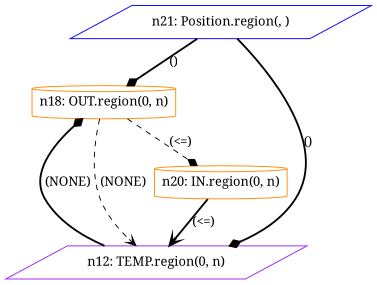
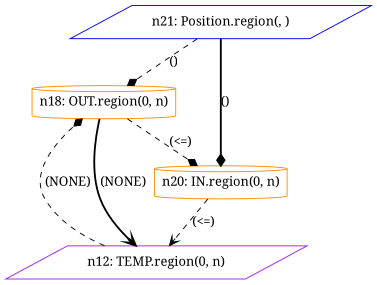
edge "n21: Position.region(, )" -> "n18: OUT.region(0, n)": style bold -> dashed
edge "n21: Position.region(, )" -> "n12: TEMP.region(0, n)": now "n21: Position.region(, )" -> "n20: IN.region(0, n)"
edge "n18: OUT.region(0, n)" -> "n12: TEMP.region(0, n)": style dashed -> bold
edge "n12: TEMP.region(0, n)" -> "n18: OUT.region(0, n)": style bold -> dashed
edge "n20: IN.region(0, n)" -> "n12: TEMP.region(0, n)": style bold -> dashed
